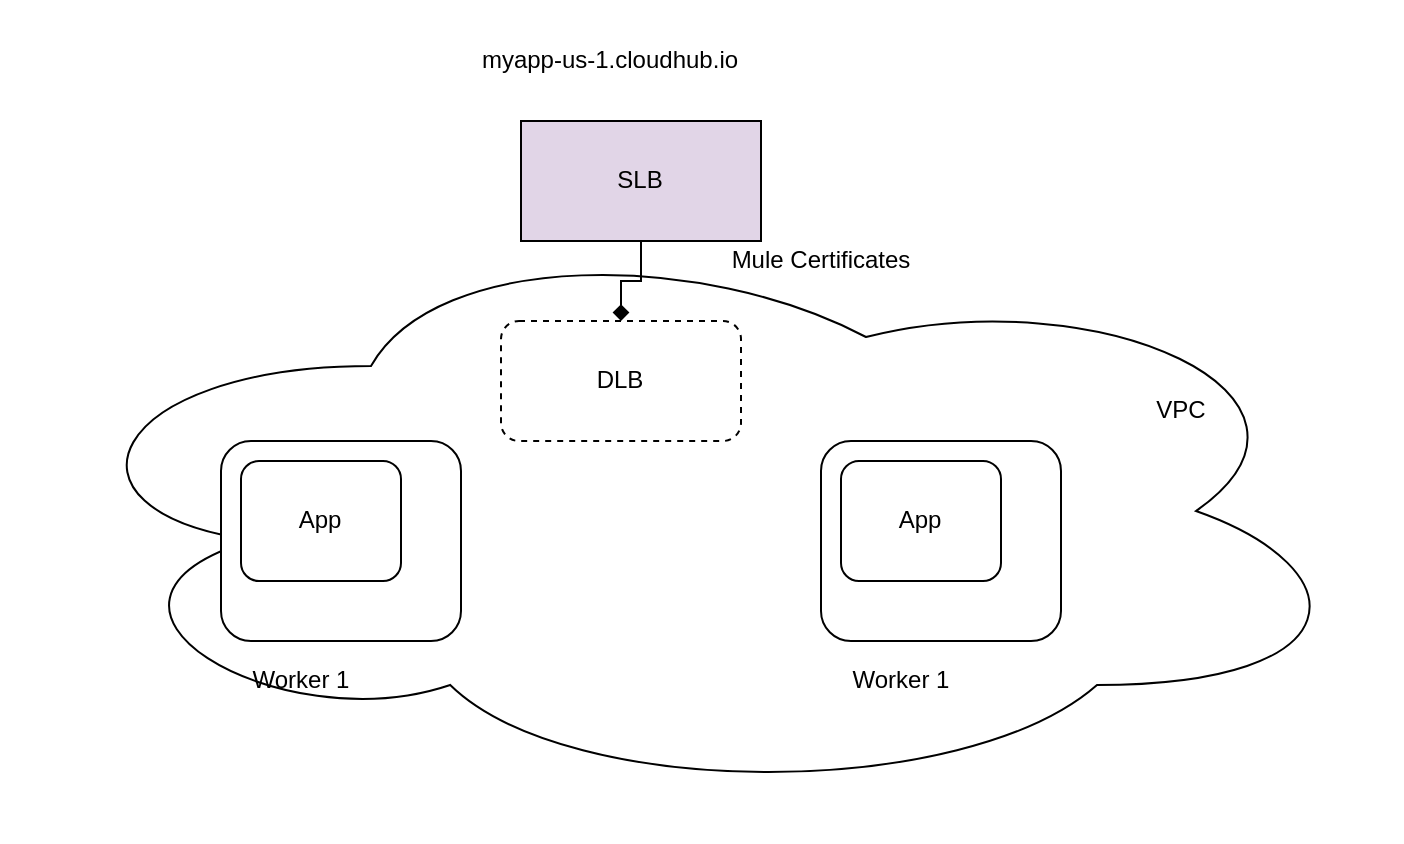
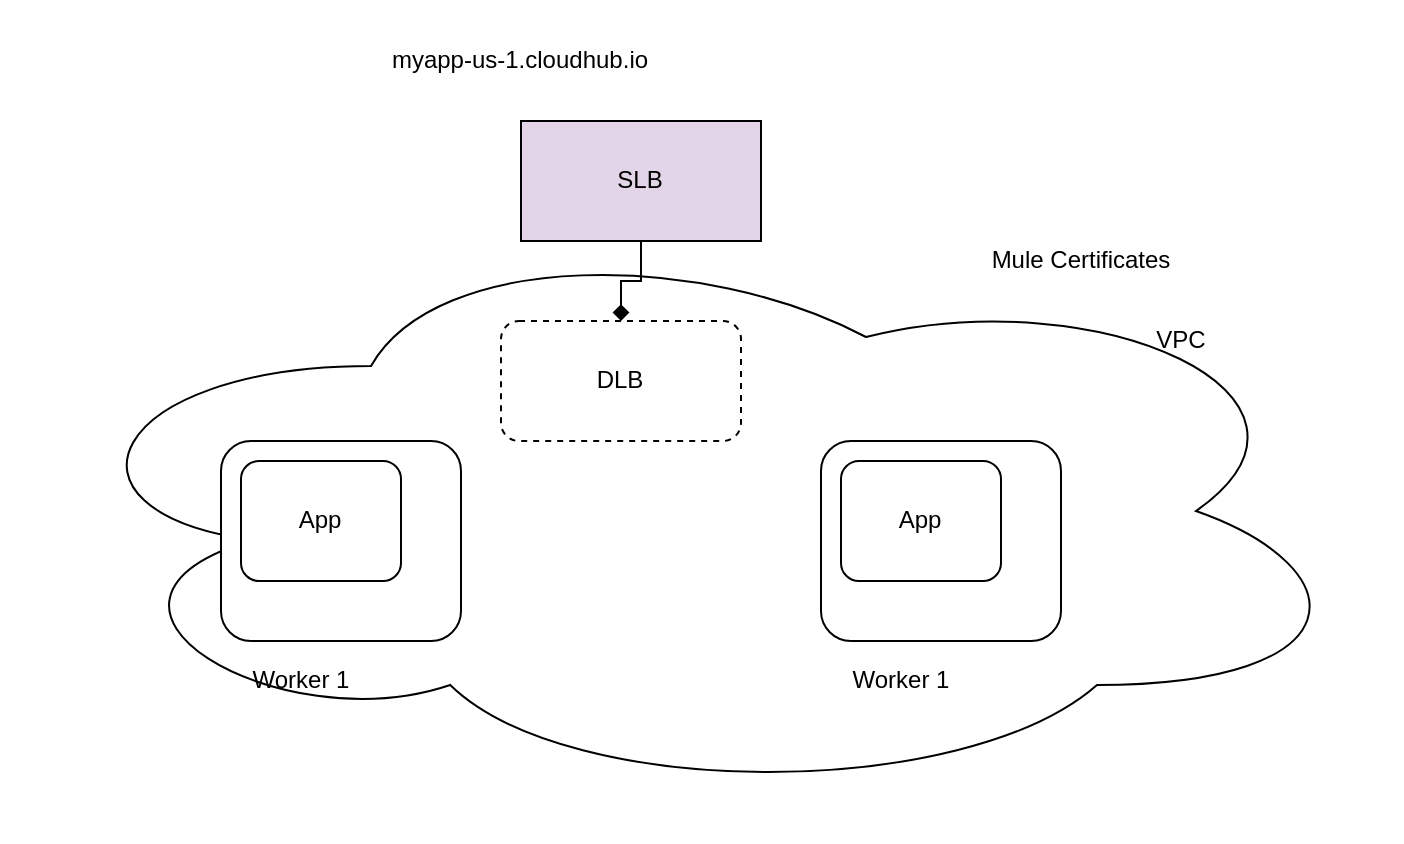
node "myapp-us-1.cloudhub.io": moved (611, 61) -> (521, 61)
node "Mule Certificates": moved (821, 261) -> (1081, 261)
node "VPC": moved (1181, 411) -> (1181, 341)
